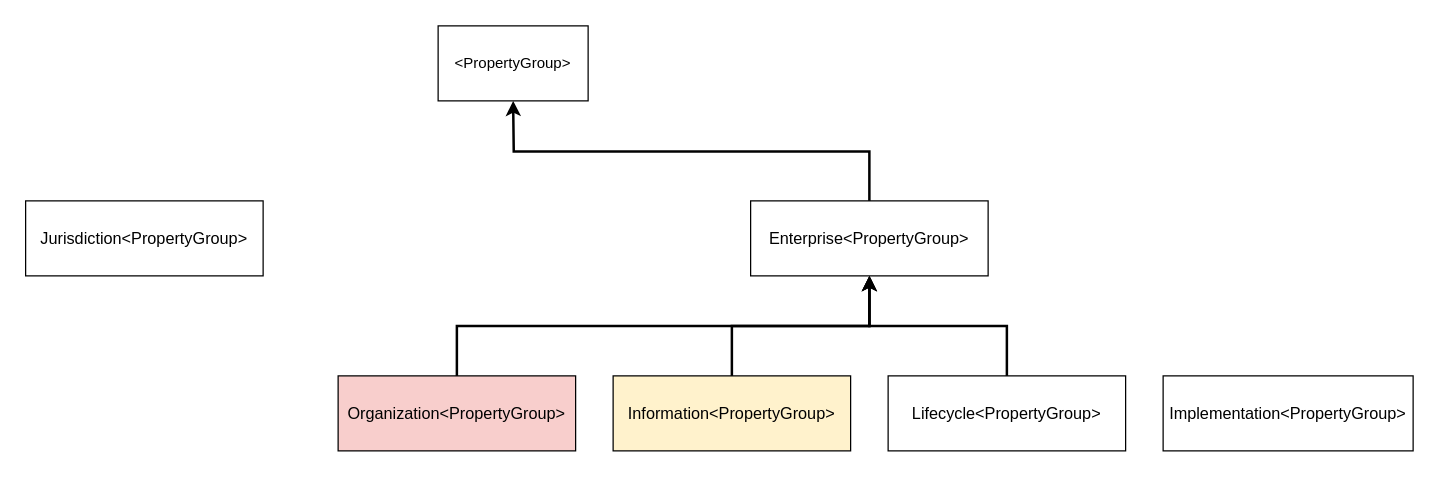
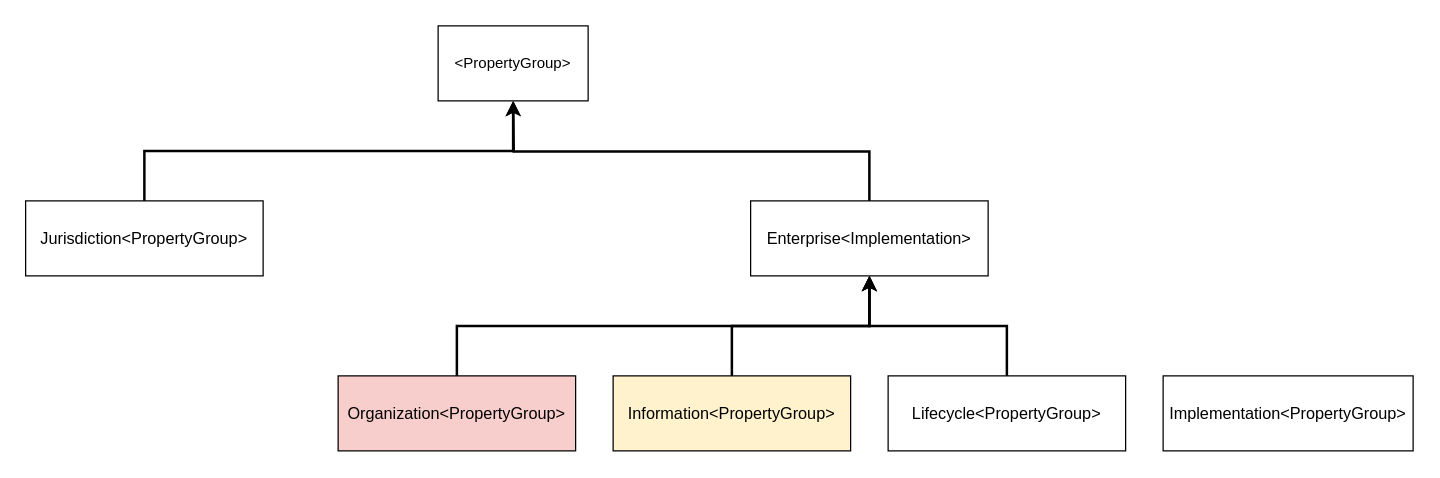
edge "Jurisdiction<PropertyGroup>" -> "<PropertyGroup>": added
node "Enterprise<PropertyGroup>": label "Enterprise<PropertyGroup>" -> "Enterprise<Implementation>"
